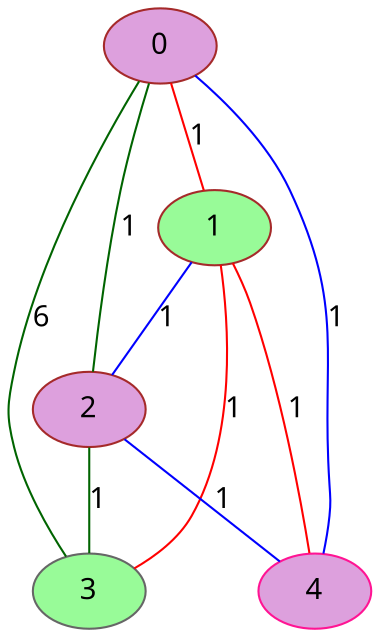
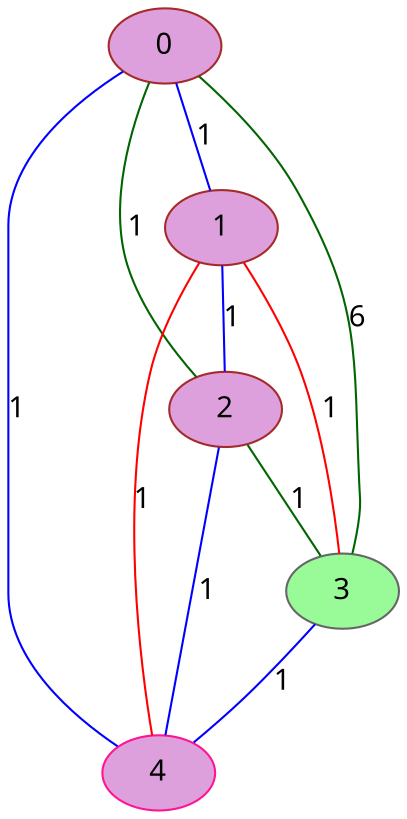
edge "0" -- "1": color red -> blue
node "1": fillcolor palegreen -> plum
edge "3" -- "4": added, label "1"
